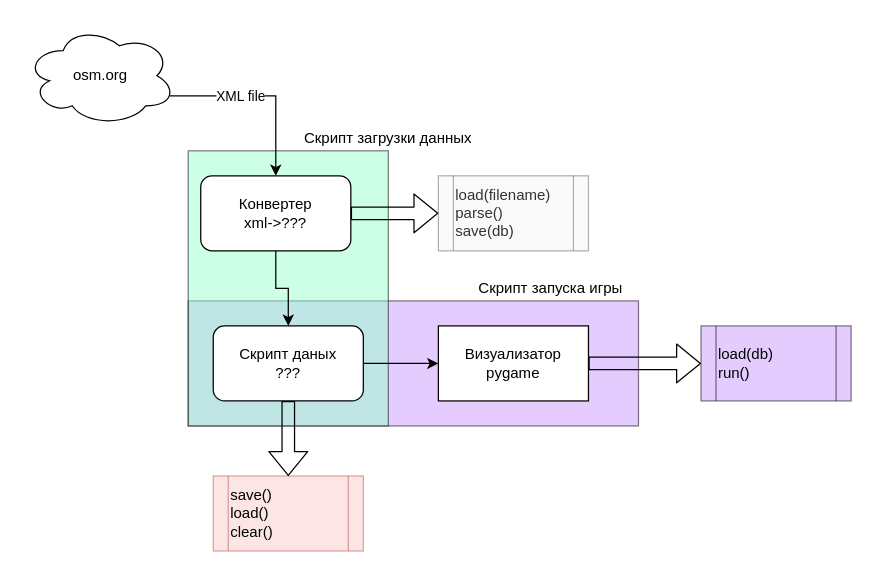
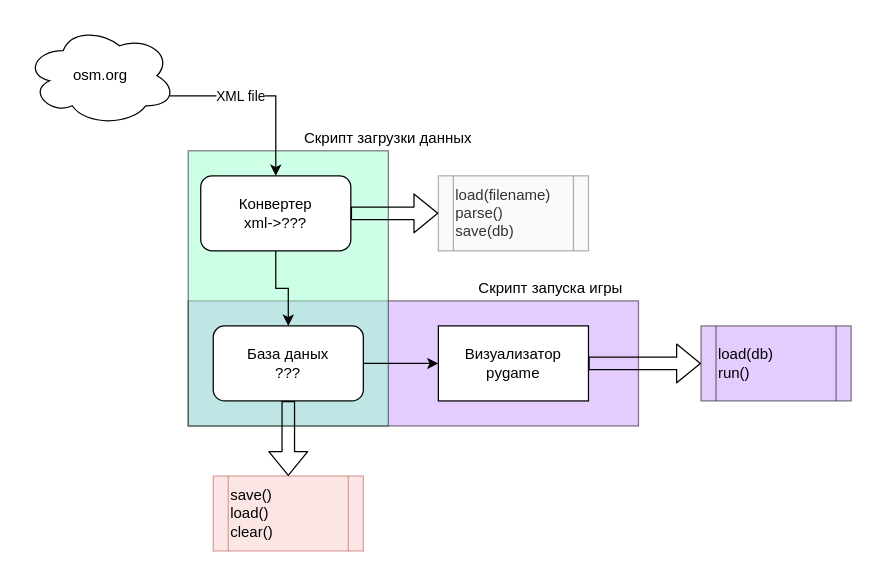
node "Скрипт даных ???": label "Скрипт даных ???" -> "База даных ???"
